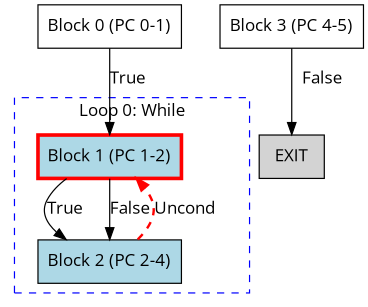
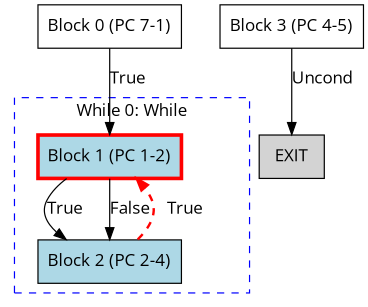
node "Block 0 (PC 0-1)": label "Block 0 (PC 0-1)" -> "Block 0 (PC 7-1)"
edge "Block 3 (PC 4-5)" -> "EXIT": label "False" -> "Uncond"
cluster "Loop 0: While": label "Loop 0: While" -> "While 0: While"
edge "Block 2 (PC 2-4)" -> "Block 1 (PC 1-2)": label "Uncond" -> "True"
